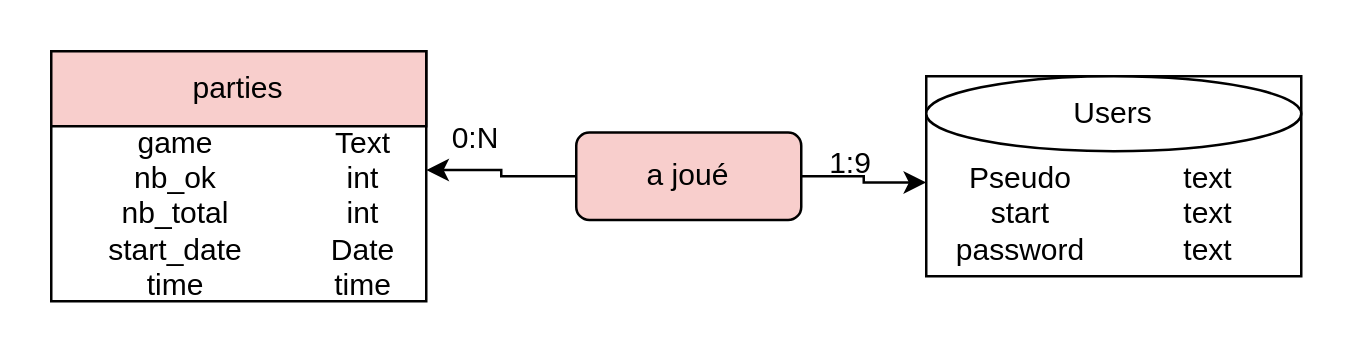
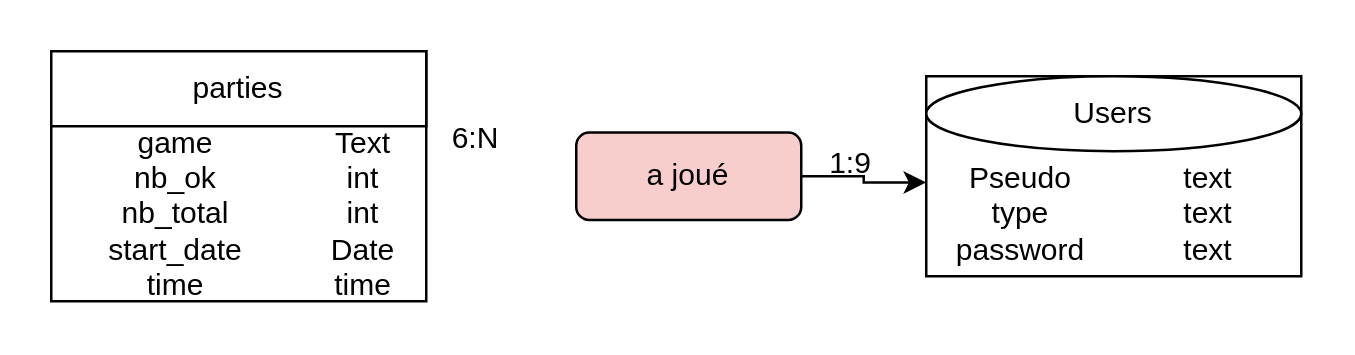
node "parties": fillcolor #f8cecc -> #ffffff
node "0:N": label "0:N" -> "6:N"
edge "a joué" -> "Text int int Date time": removed
node "Pseudo start password": label "Pseudo start password" -> "Pseudo type password"
